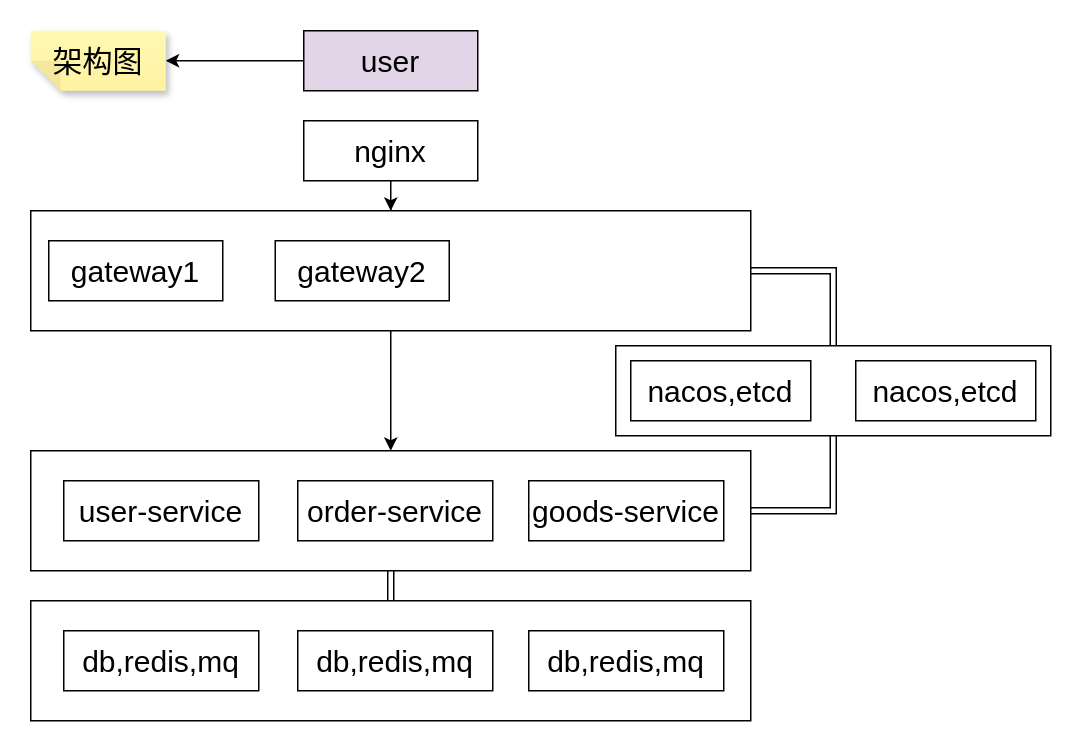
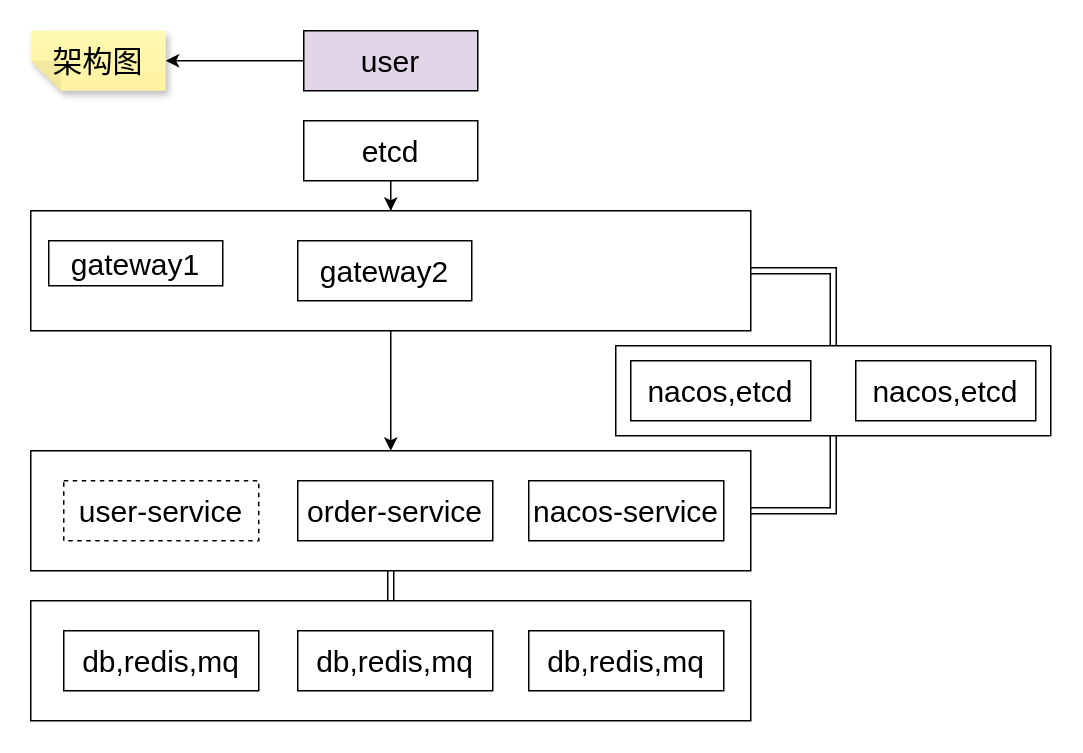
node "nginx": label "nginx" -> "etcd"
node "gateway1": size 174x60 -> 174x45
node "gateway2": moved (362, 271) -> (385, 271)
node "user-service": style solid -> dashed
node "goods-service": label "goods-service" -> "nacos-service"
